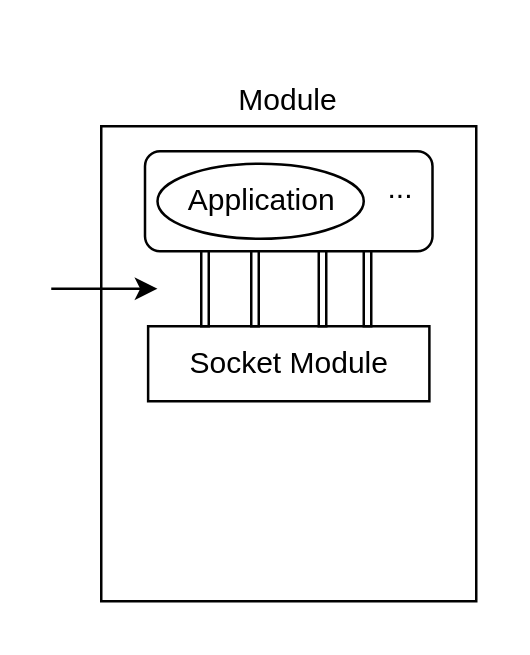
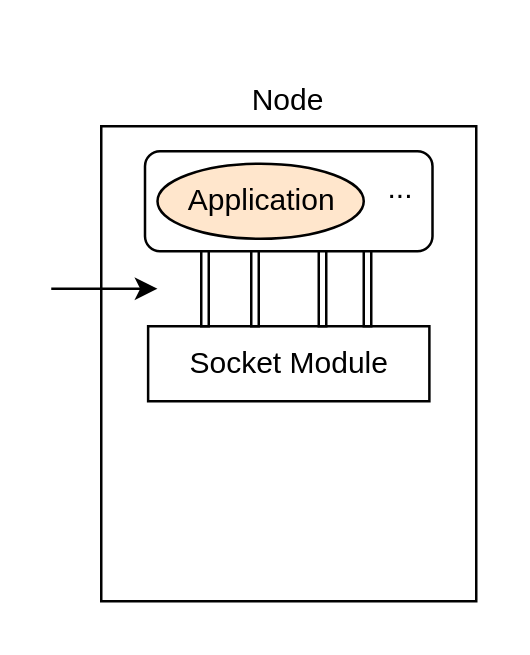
node "Module": label "Module" -> "Node"
node "Application": fillcolor #ffffff -> #ffe6cc
